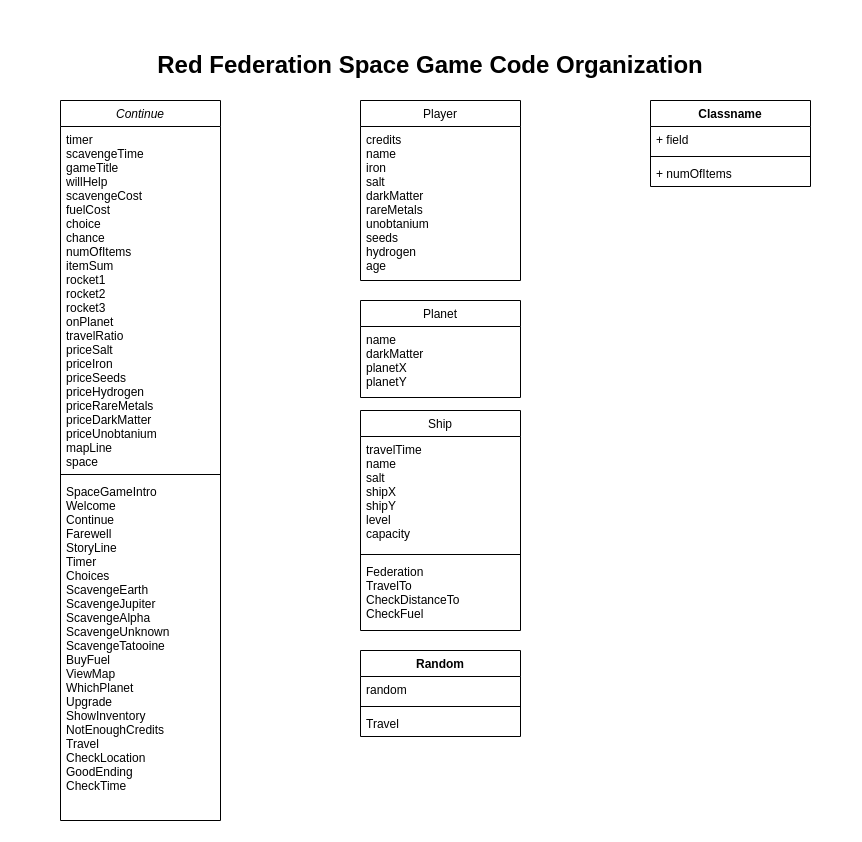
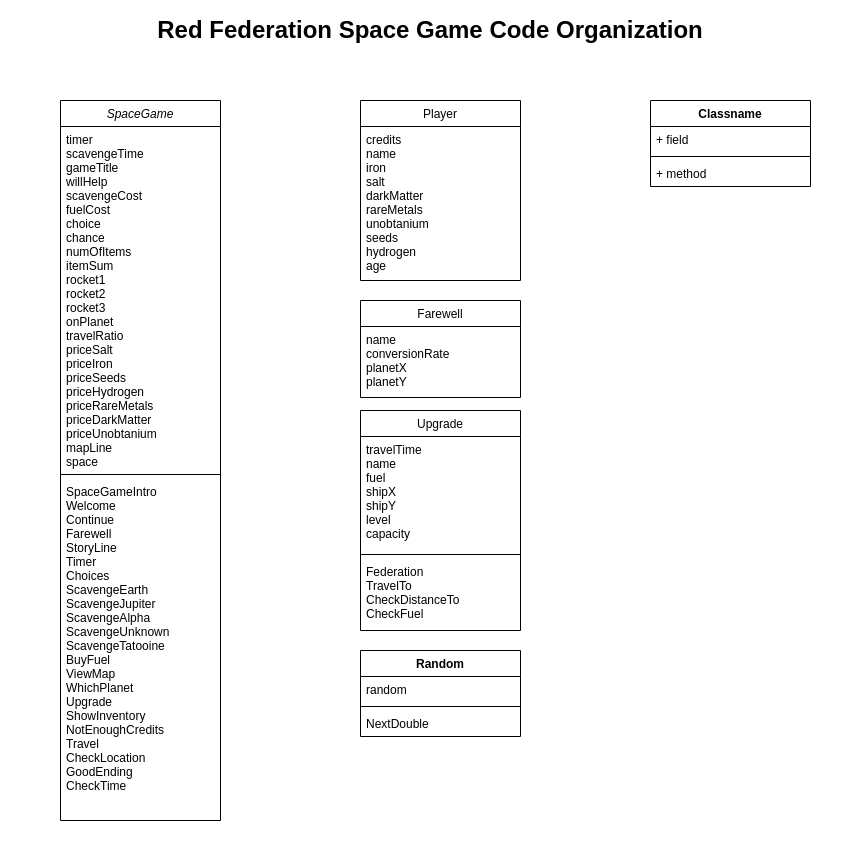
node "Red Federation Space Game Code Organization": moved (431, 66) -> (431, 31)
node "Continue": label "Continue" -> "SpaceGame"
node "+ numOfItems": label "+ numOfItems" -> "+ method"
node "Planet": label "Planet" -> "Farewell"
node "name darkMatter planetX planetY": label "name darkMatter planetX planetY" -> "name conversionRate planetX planetY"
node "Ship": label "Ship" -> "Upgrade"
node "travelTime name salt shipX shipY level capacity": label "travelTime name salt shipX shipY level capacity" -> "travelTime name fuel shipX shipY level capacity"
node "Travel": label "Travel" -> "NextDouble"
